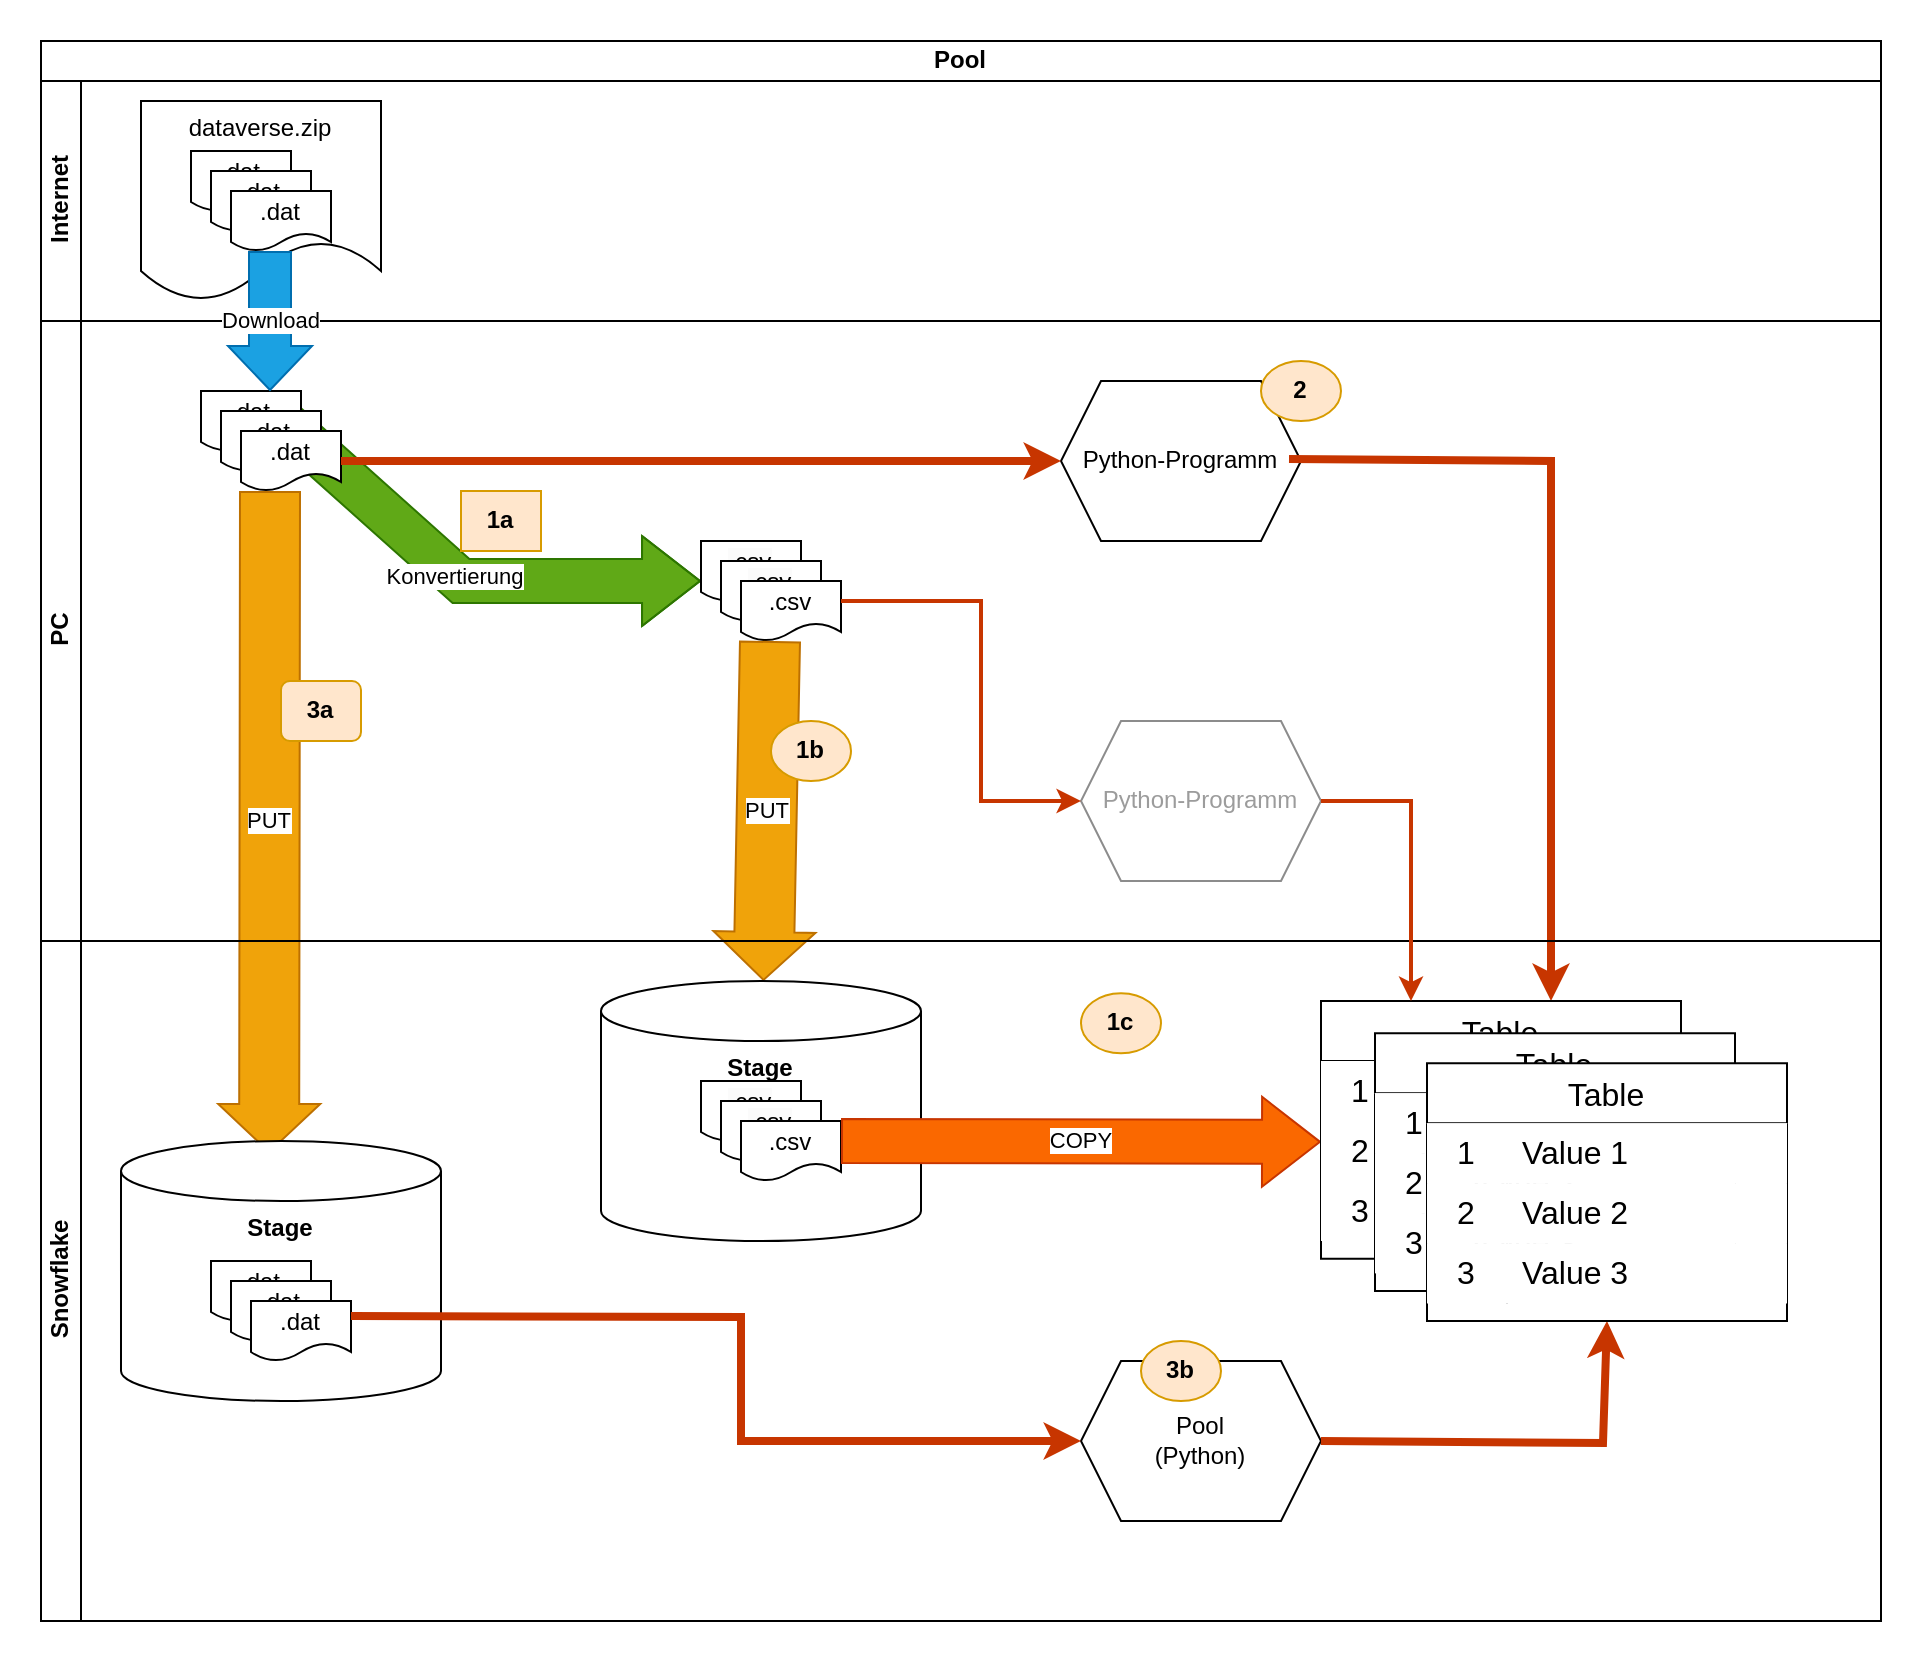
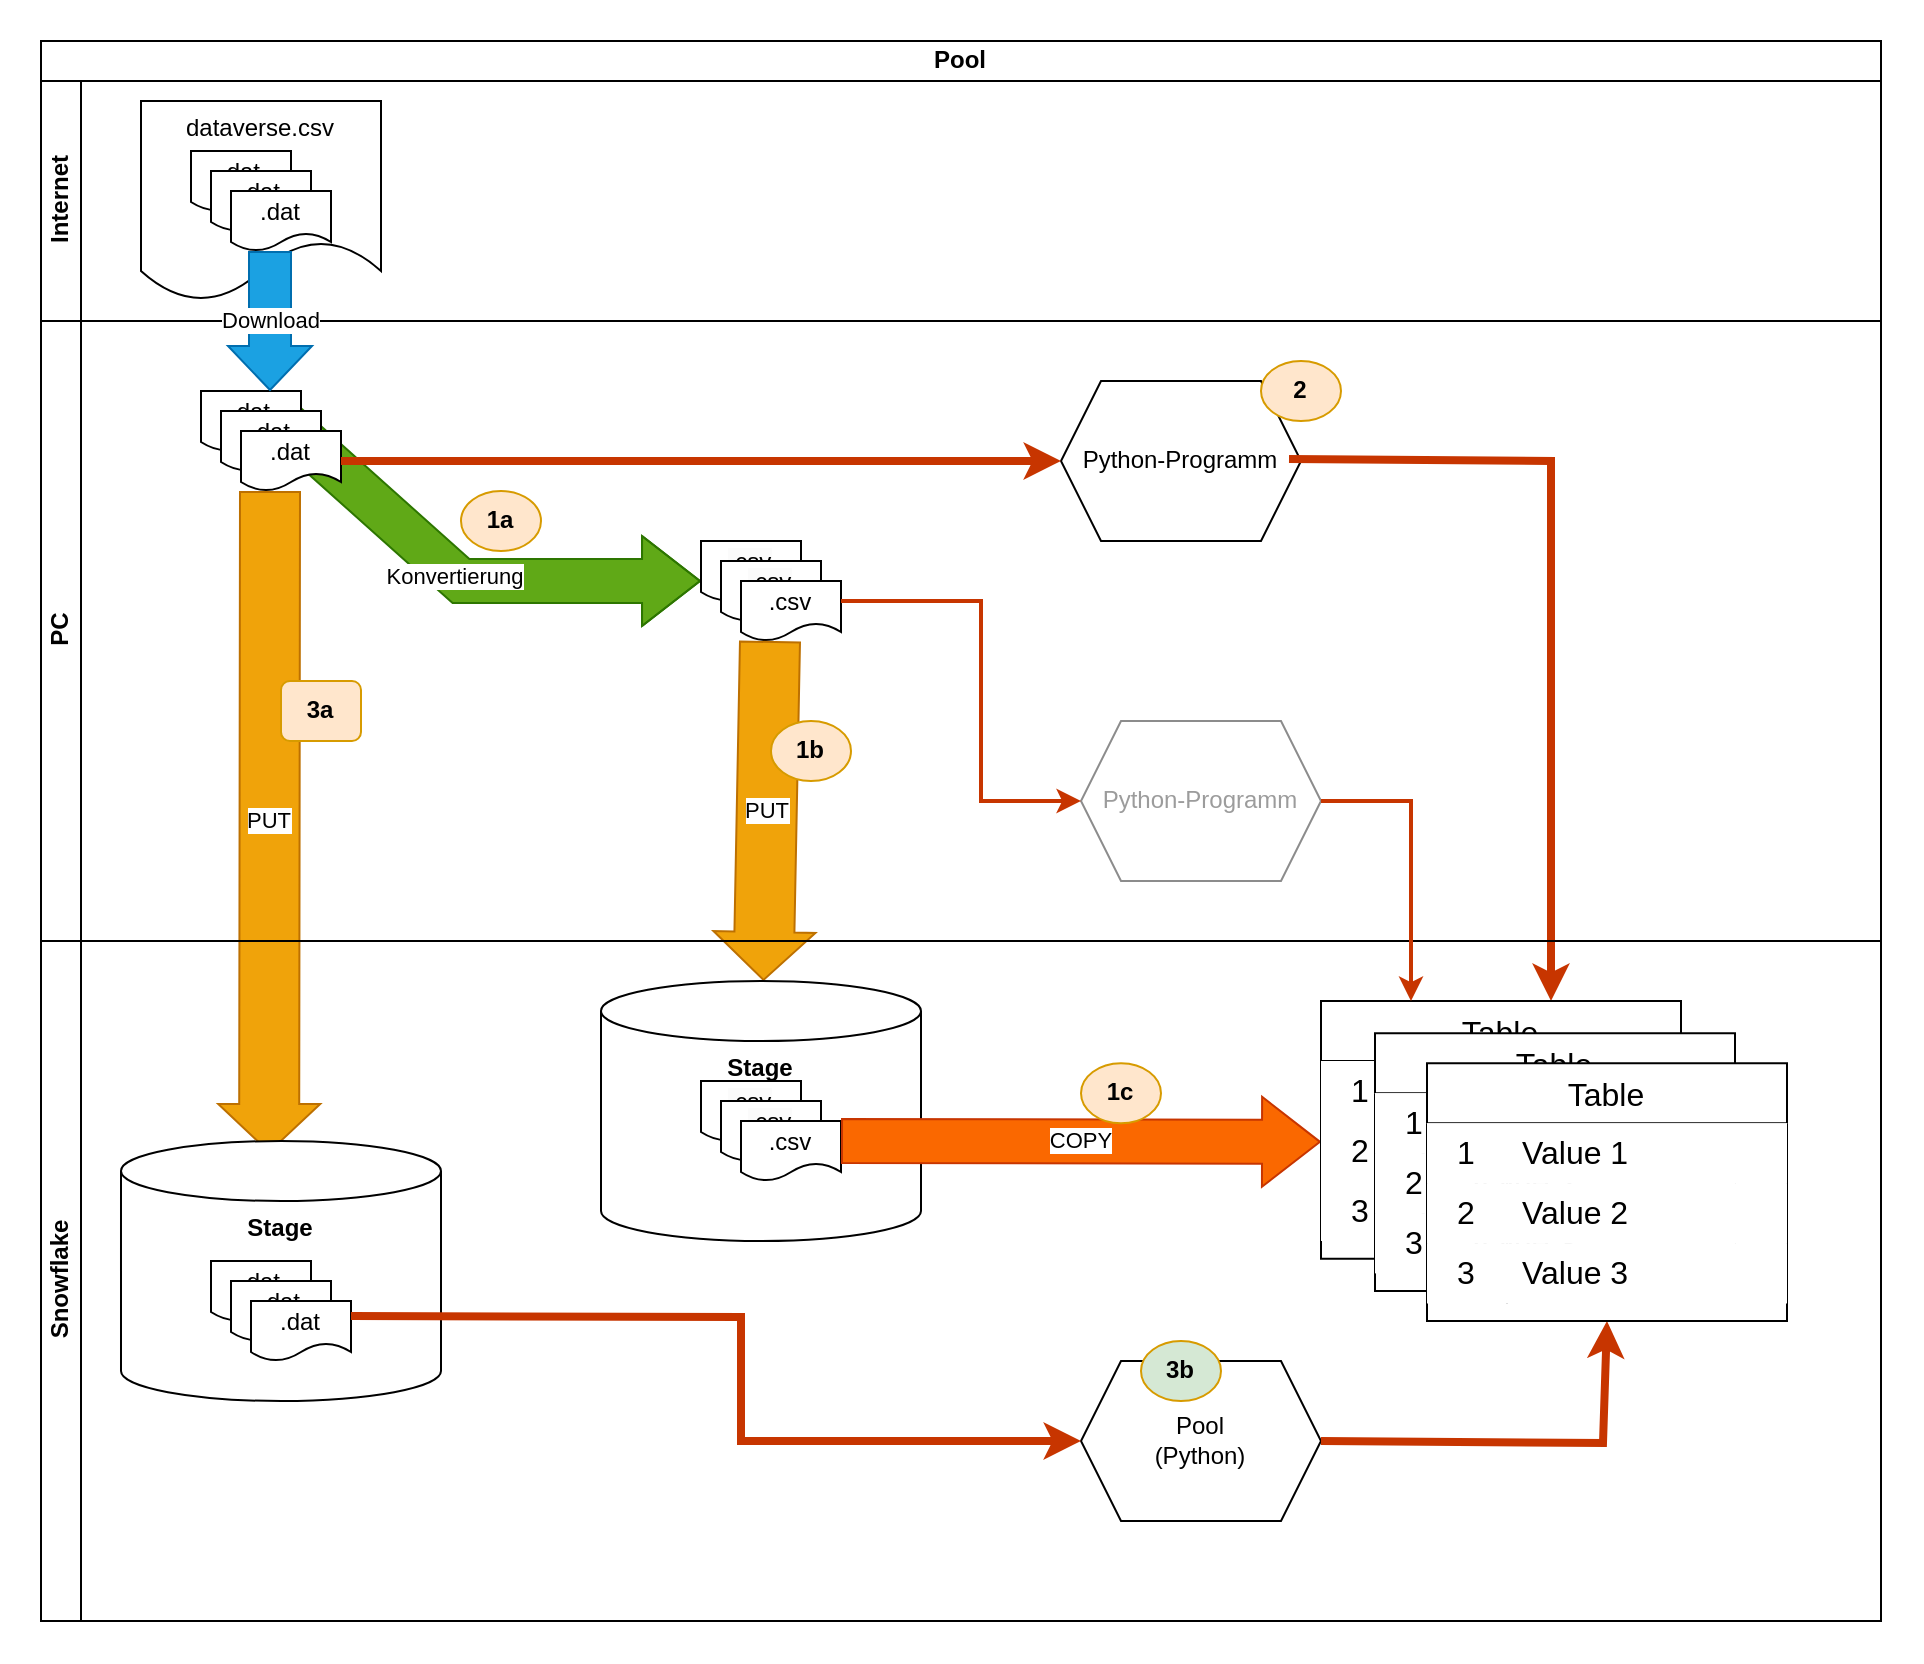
node "dataverse.zip": label "dataverse.zip" -> "dataverse.csv"
node "1a": shape rectangle -> ellipse
node "1c": moved (1121, 1023) -> (1121, 1093)
node "3b": fillcolor #ffe6cc -> #d5e8d4
